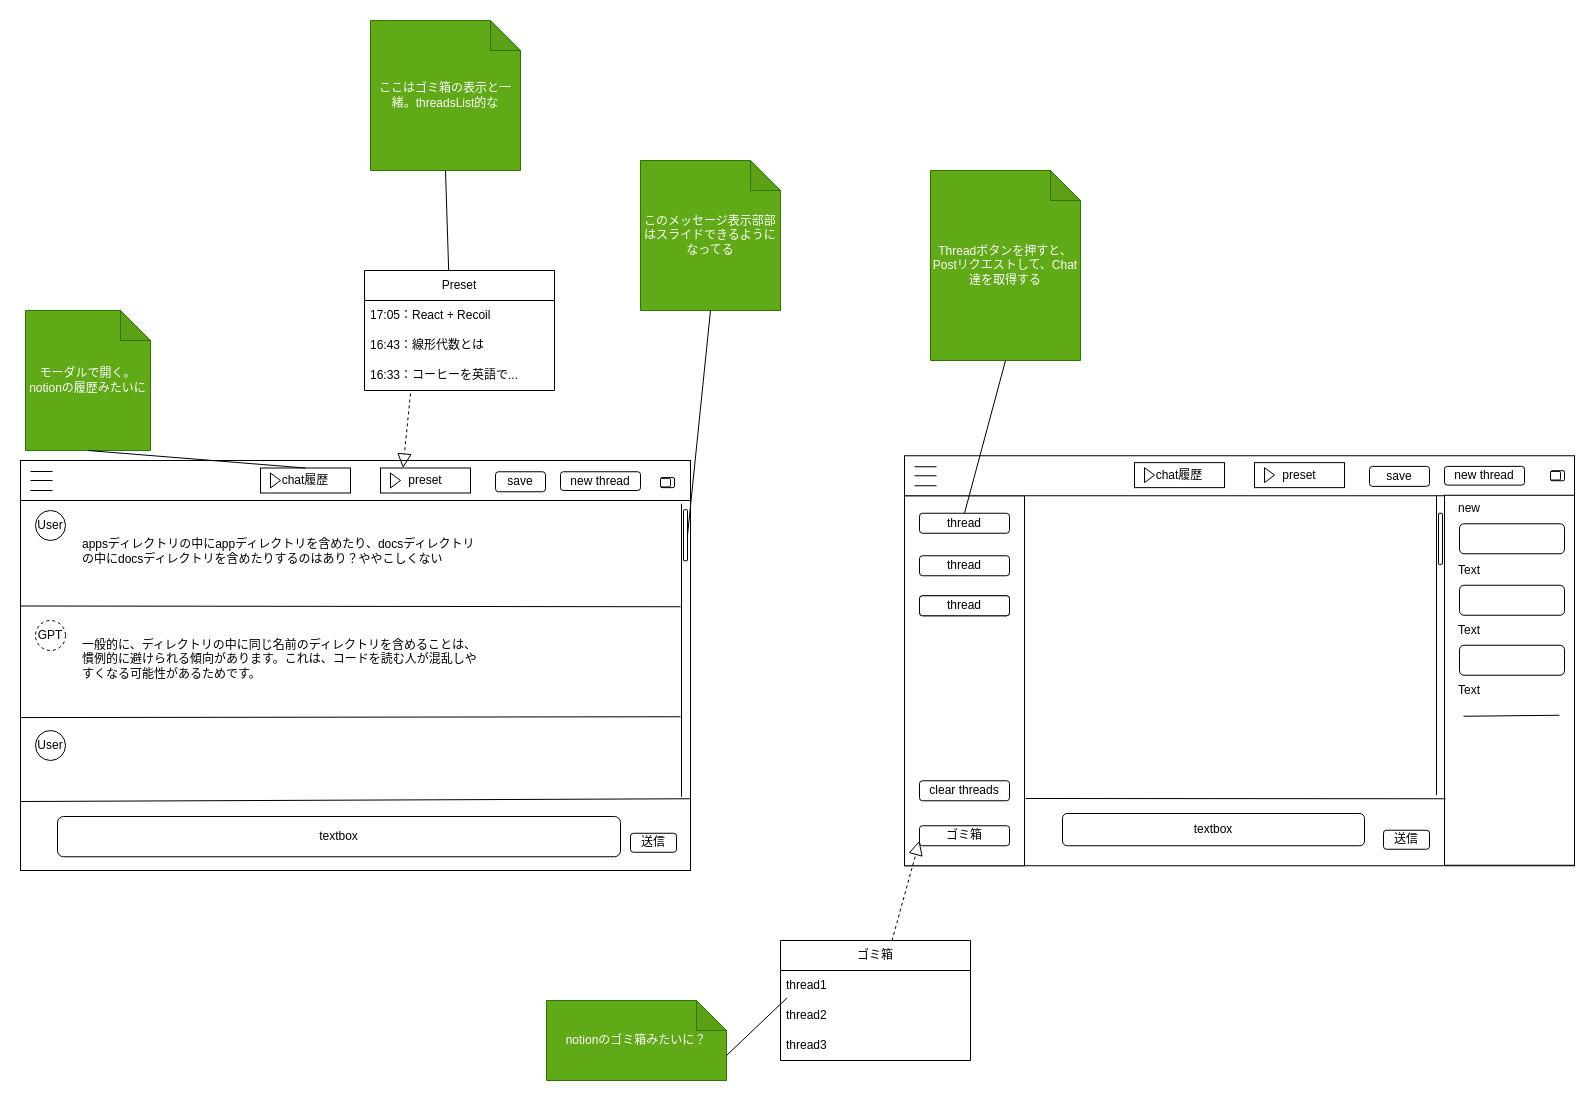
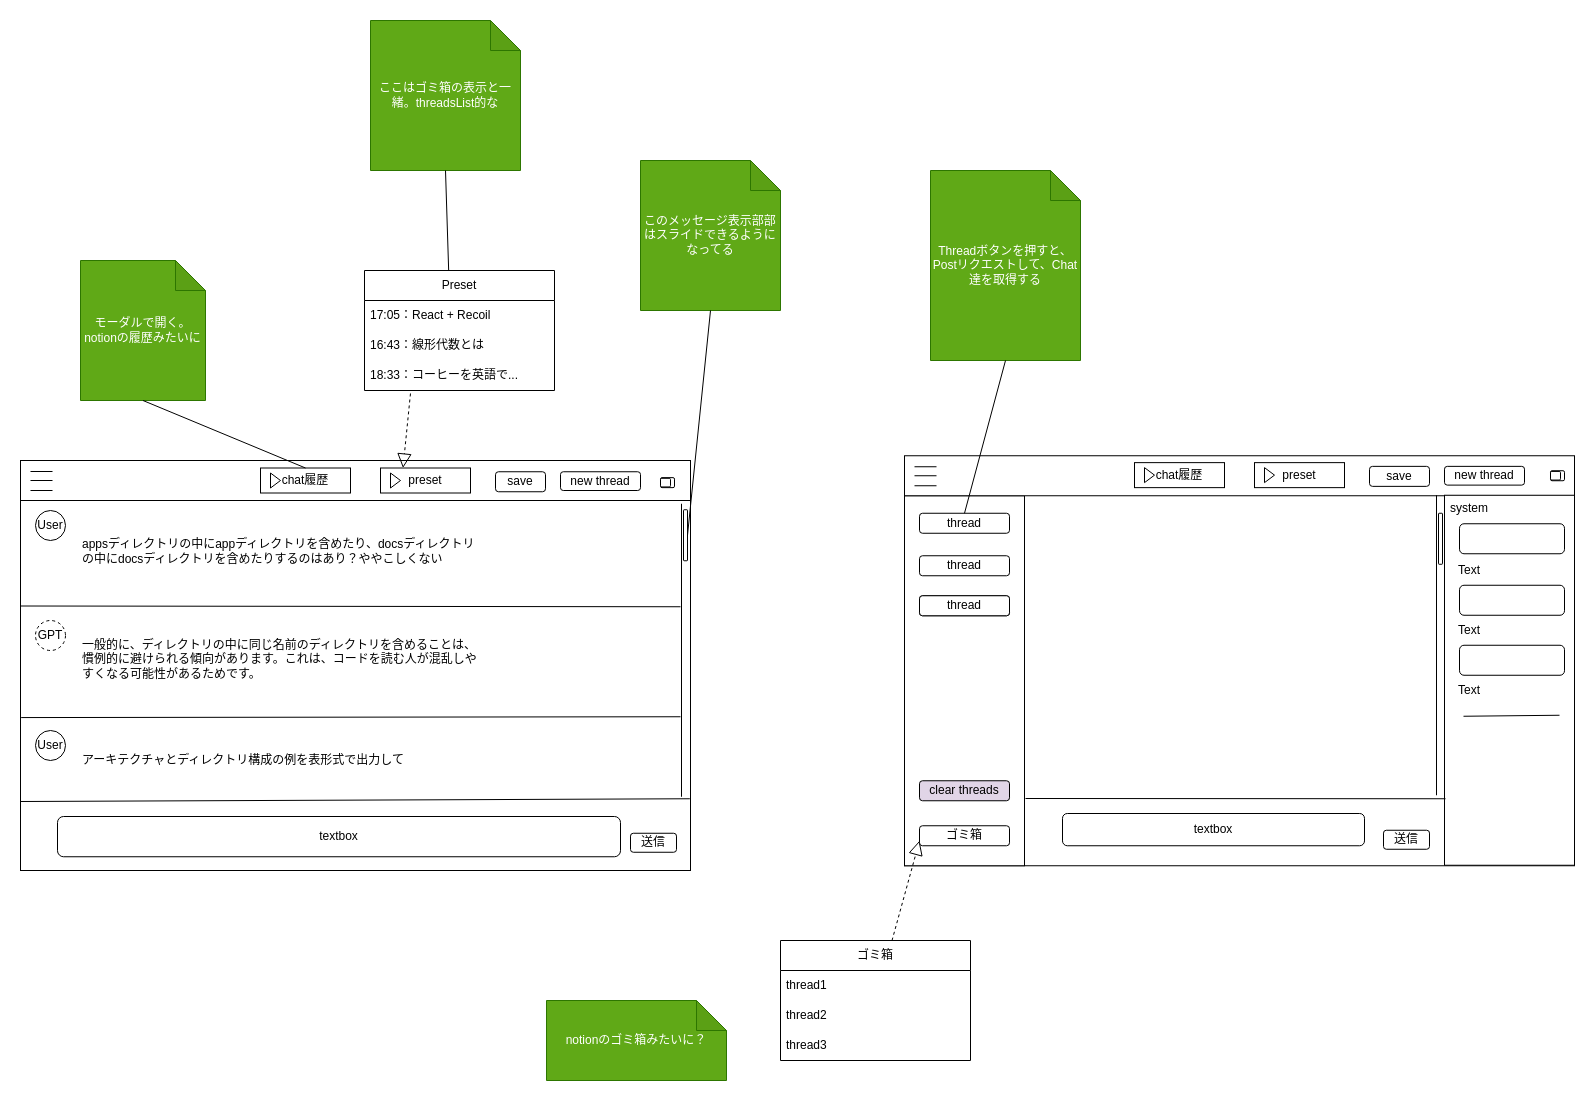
node "16:33：コーヒーを英語で...": label "16:33：コーヒーを英語で..." -> "18:33：コーヒーを英語で..."
node "モーダルで開く。notionの履歴みたいに": moved (88, 381) -> (143, 331)
node "new": label "new" -> "system"
node "アーキテクチャとディレクトリ構成の例を表形式で出力して": added
node "clear threads": fillcolor #ffffff -> #e1d5e7
edge "thread2" -- "notionのゴミ箱みたいに？": removed
